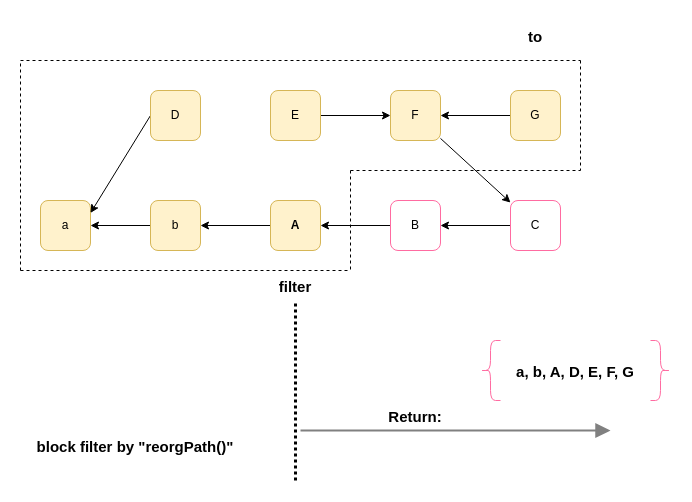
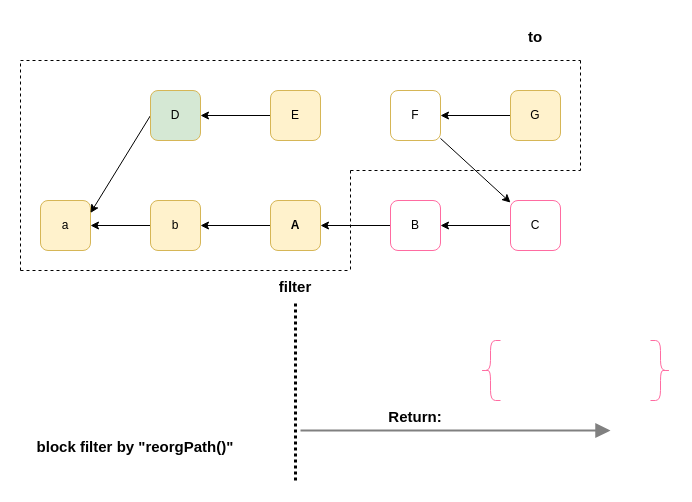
node "D": fillcolor #fff2cc -> #d5e8d4
edge "E" -> "F": now "E" -> "D"
node "F": fillcolor #fff2cc -> #ffffff
node "a, b, A, D, E, F, G": removed
